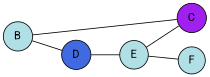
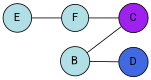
edge "C" -- "E": now "C" -- "F"
edge "D" -- "E": removed
